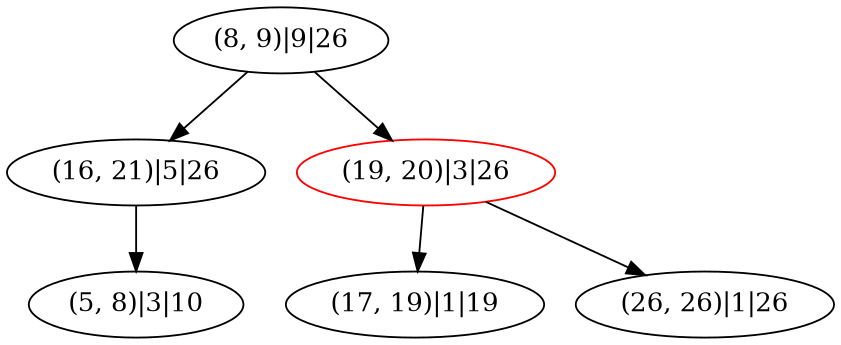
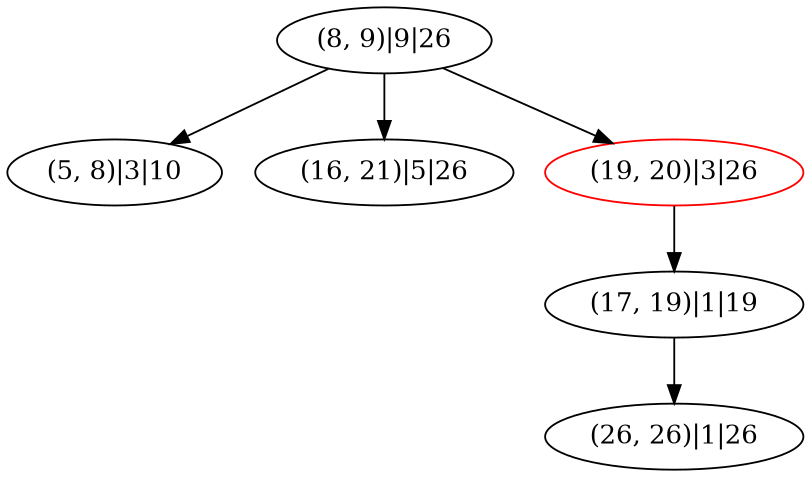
edge "(16, 21)|5|26" -> "(5, 8)|3|10": now "(8, 9)|9|26" -> "(5, 8)|3|10"
edge "(19, 20)|3|26" -> "(26, 26)|1|26": now "(17, 19)|1|19" -> "(26, 26)|1|26"
